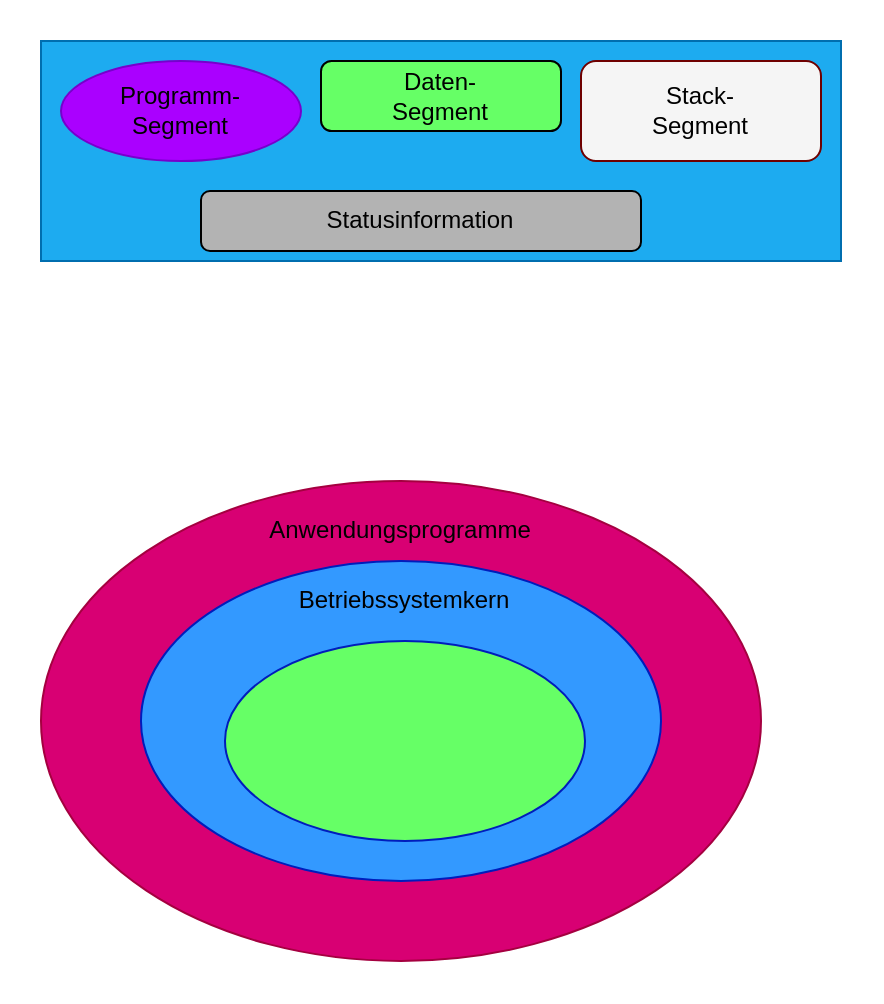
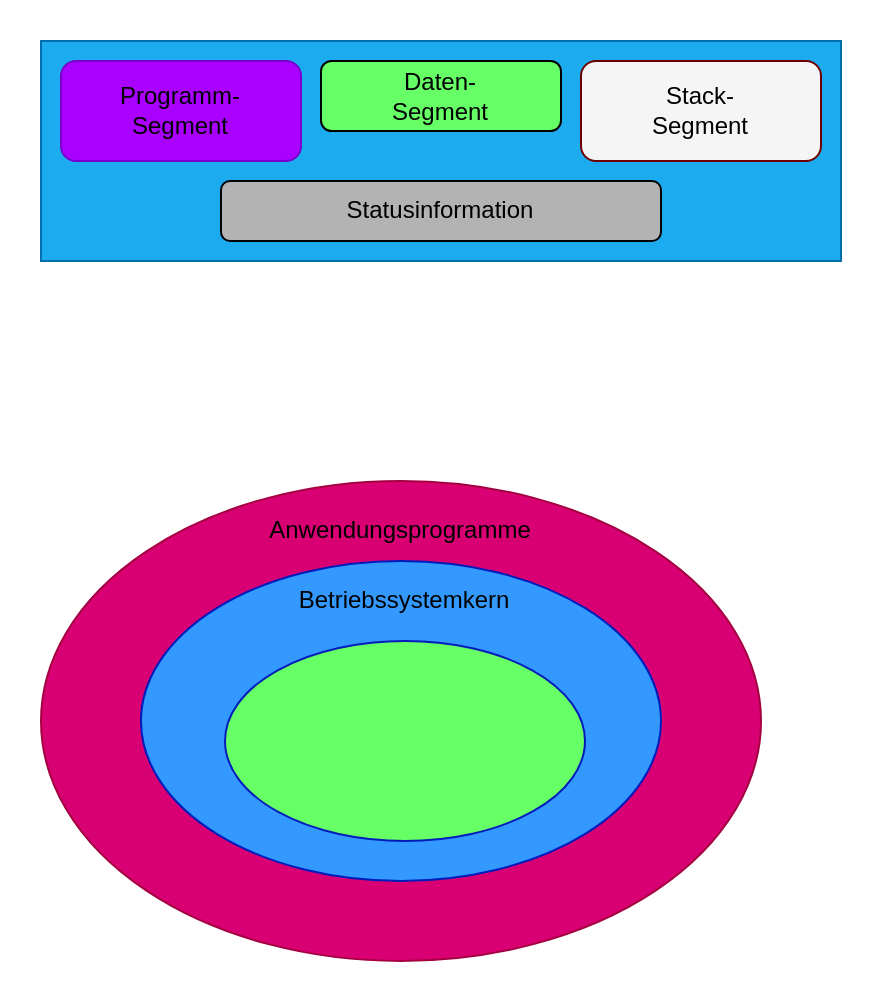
node "Programm- Segment": shape ellipse -> rounded rectangle
node "Statusinformation": moved (421, 221) -> (441, 211)
